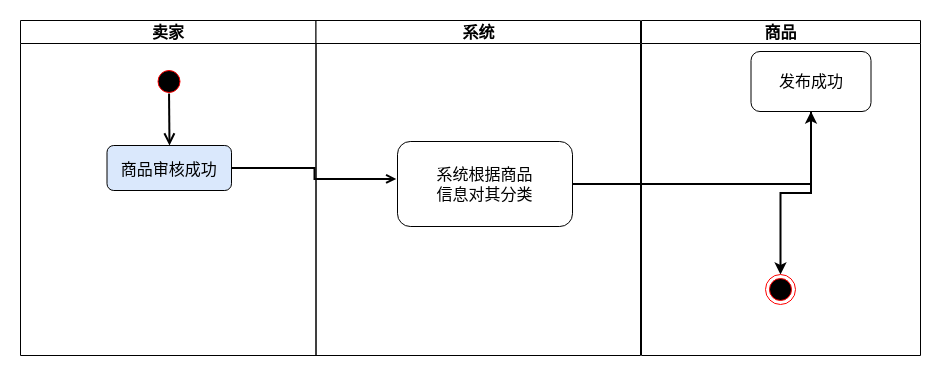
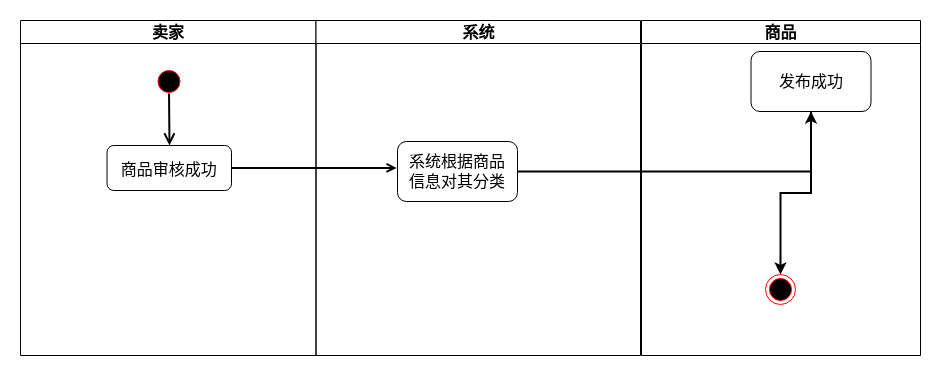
node "商品审核成功": fillcolor #dae8fc -> #ffffff
node "系统根据商品 信息对其分类": size 175x85 -> 120x60
